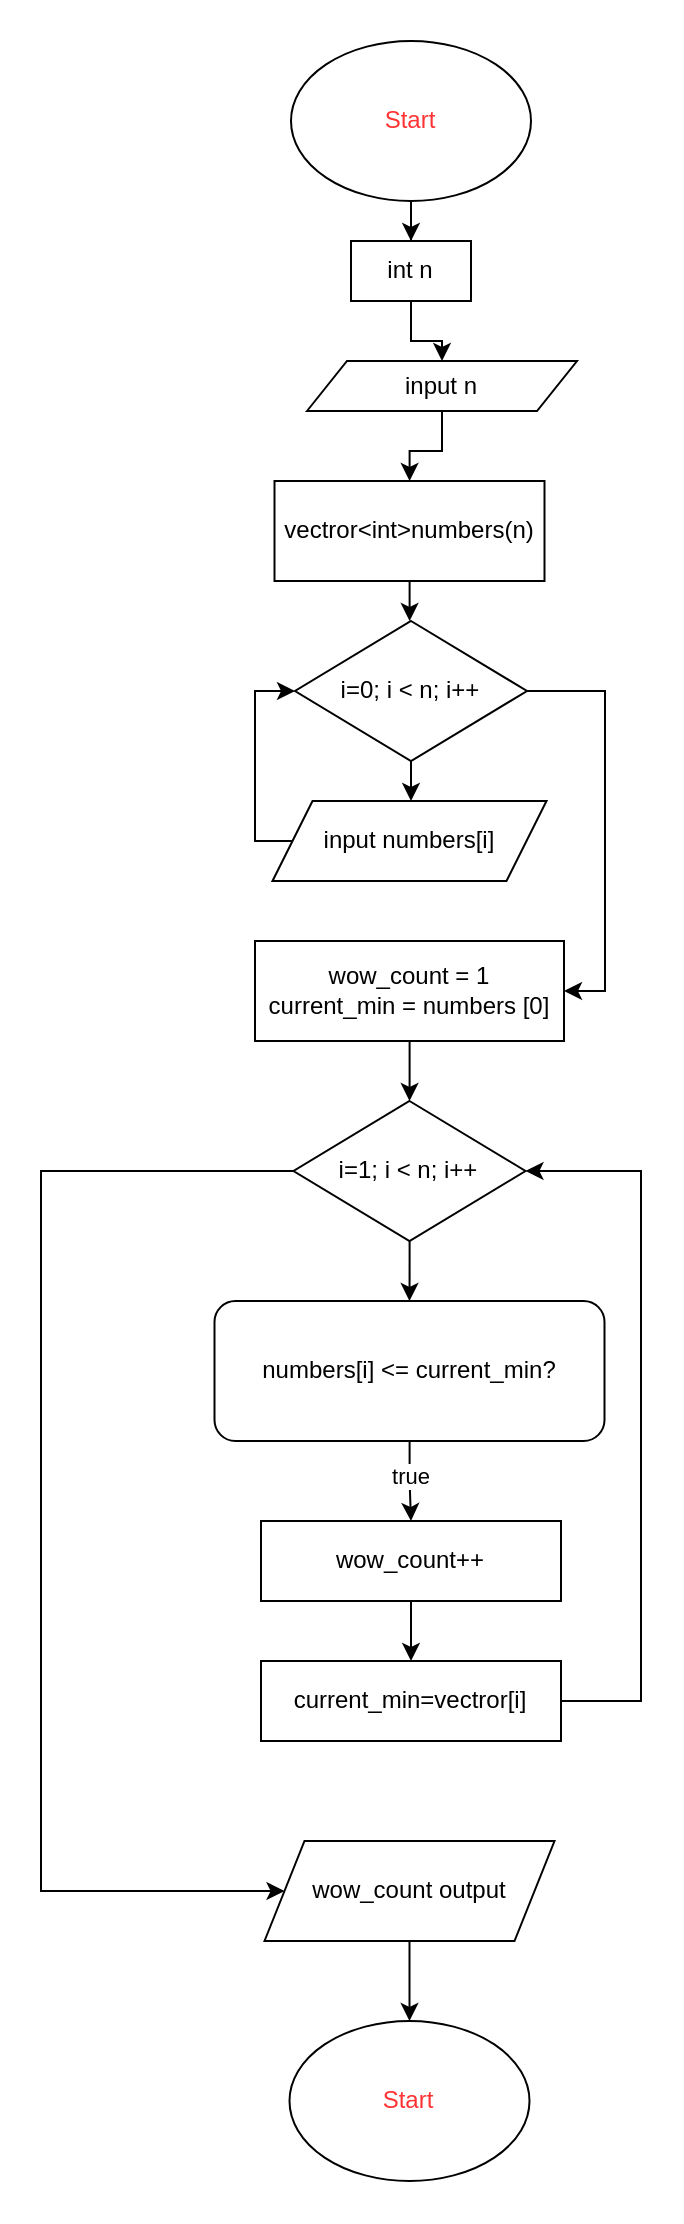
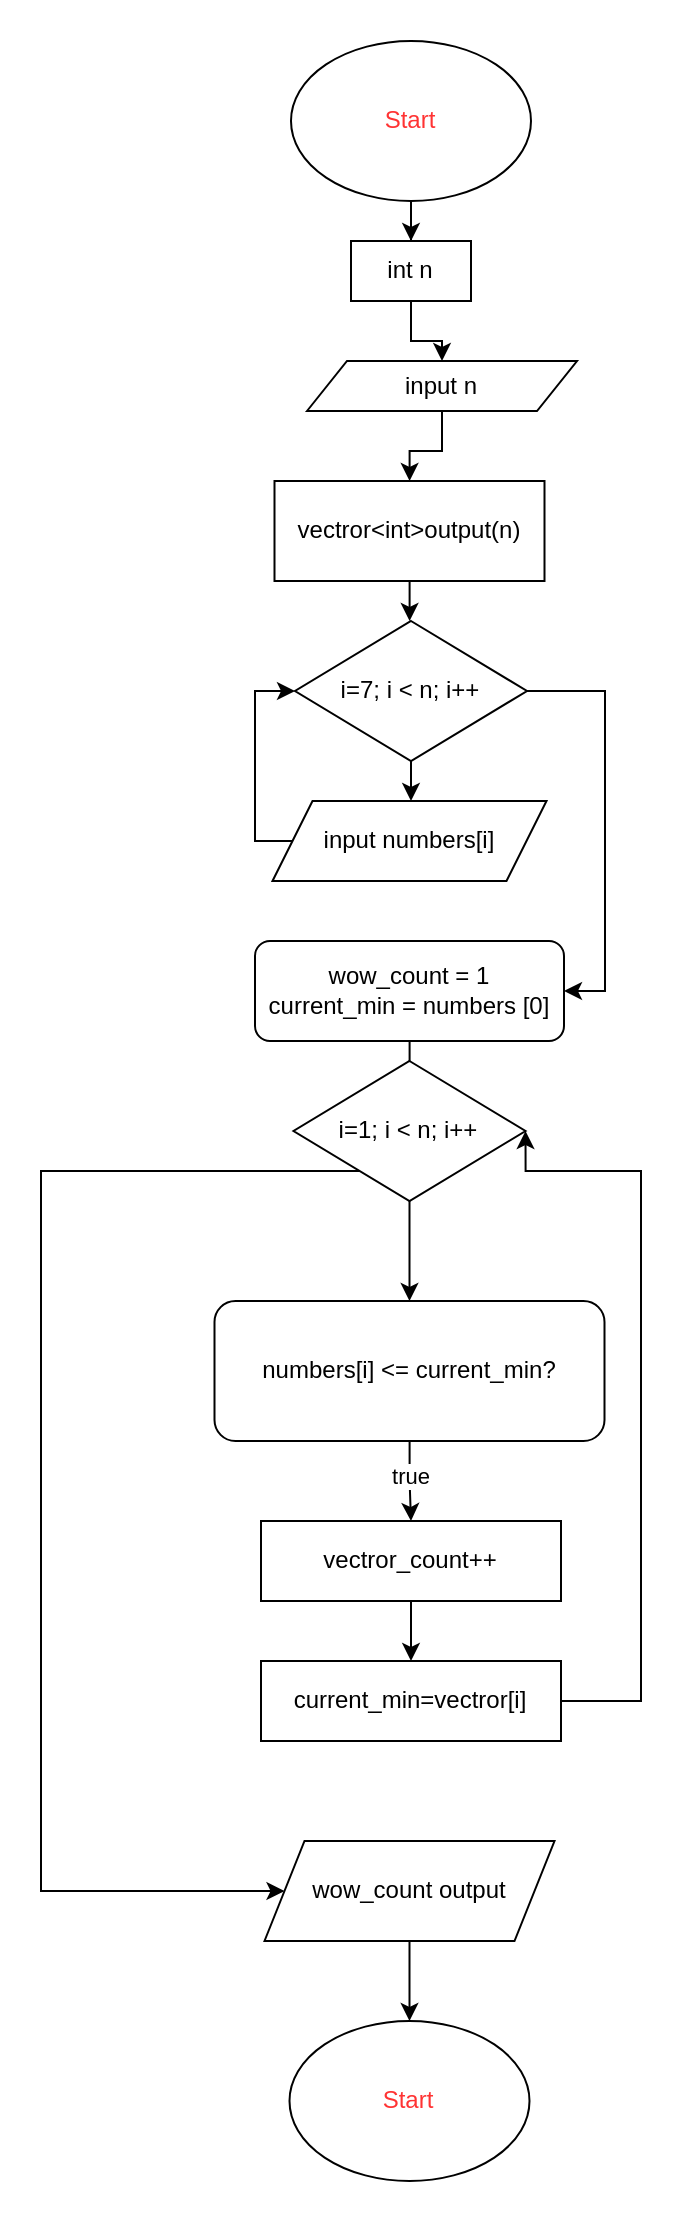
node "vectror<int>numbers(n)": label "vectror<int>numbers(n)" -> "vectror<int>output(n)"
node "i=0; i < n; i++": label "i=0; i < n; i++" -> "i=7; i < n; i++"
node "wow_count = 1 current_min = numbers [0]": shape rectangle -> rounded rectangle
node "i=1; i < n; i++": moved (410, 1171) -> (410, 1131)
node "wow_count++": label "wow_count++" -> "vectror_count++"
